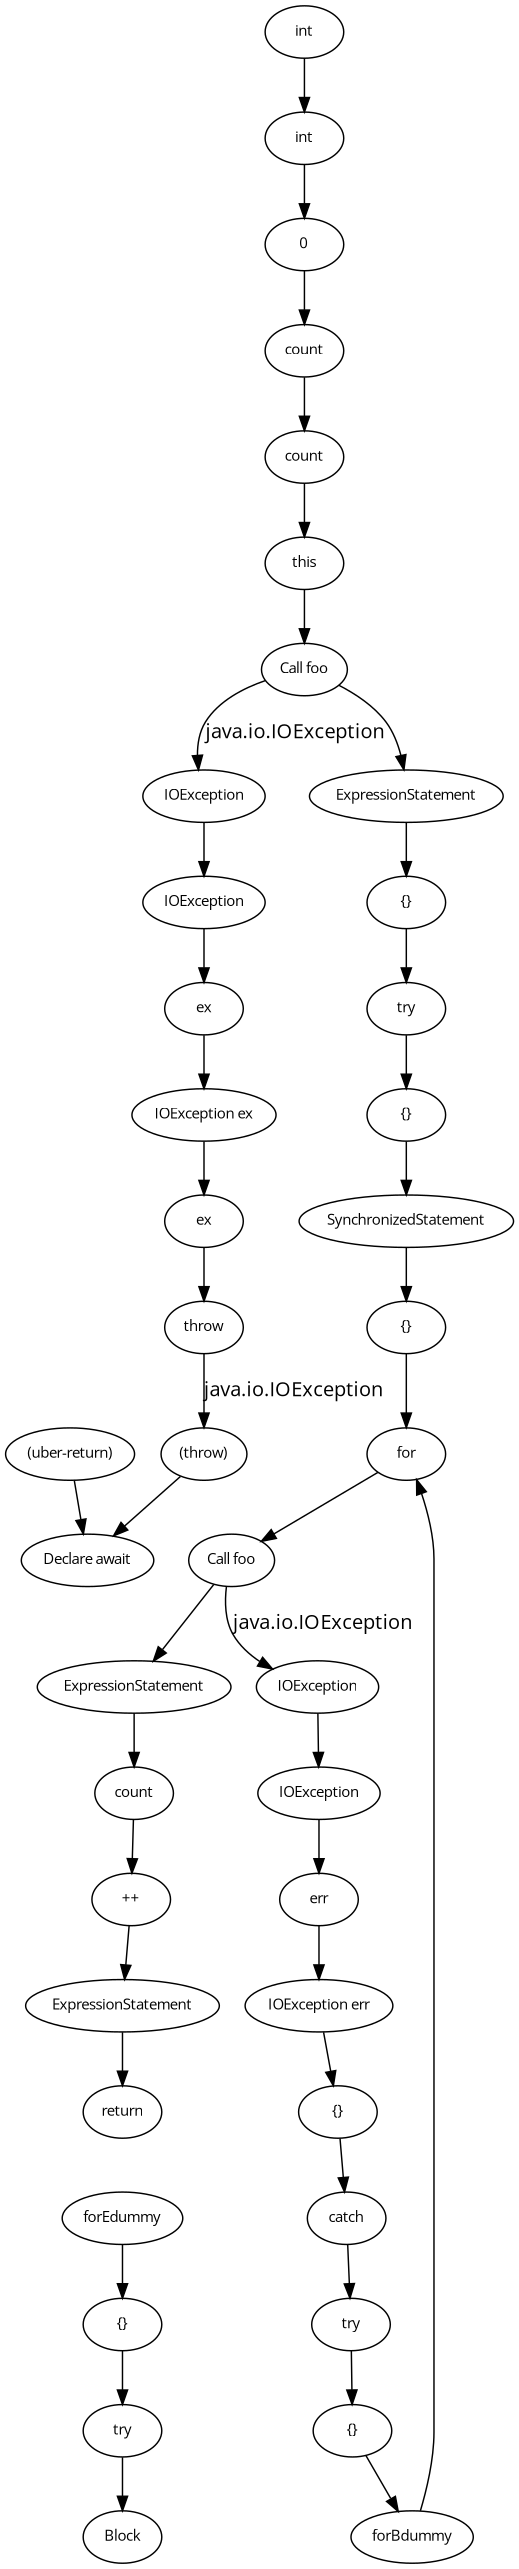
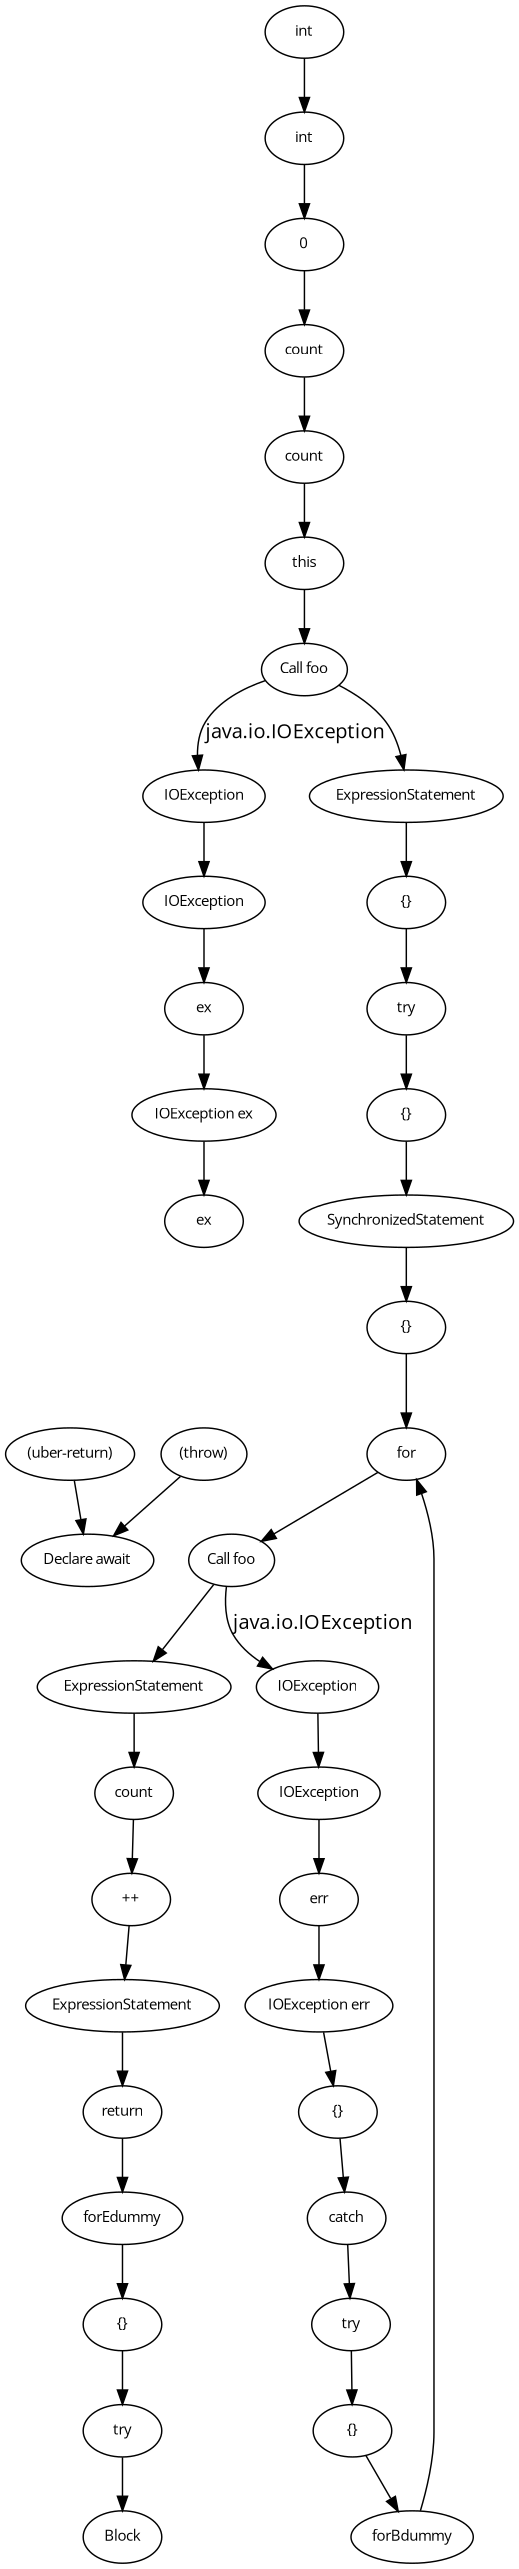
node "throw": removed
edge "return" -> "forEdummy": added
